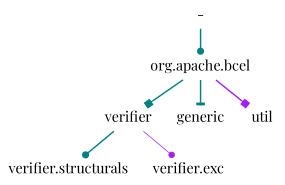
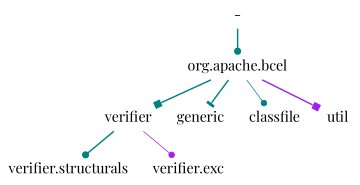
node "classfile": added
